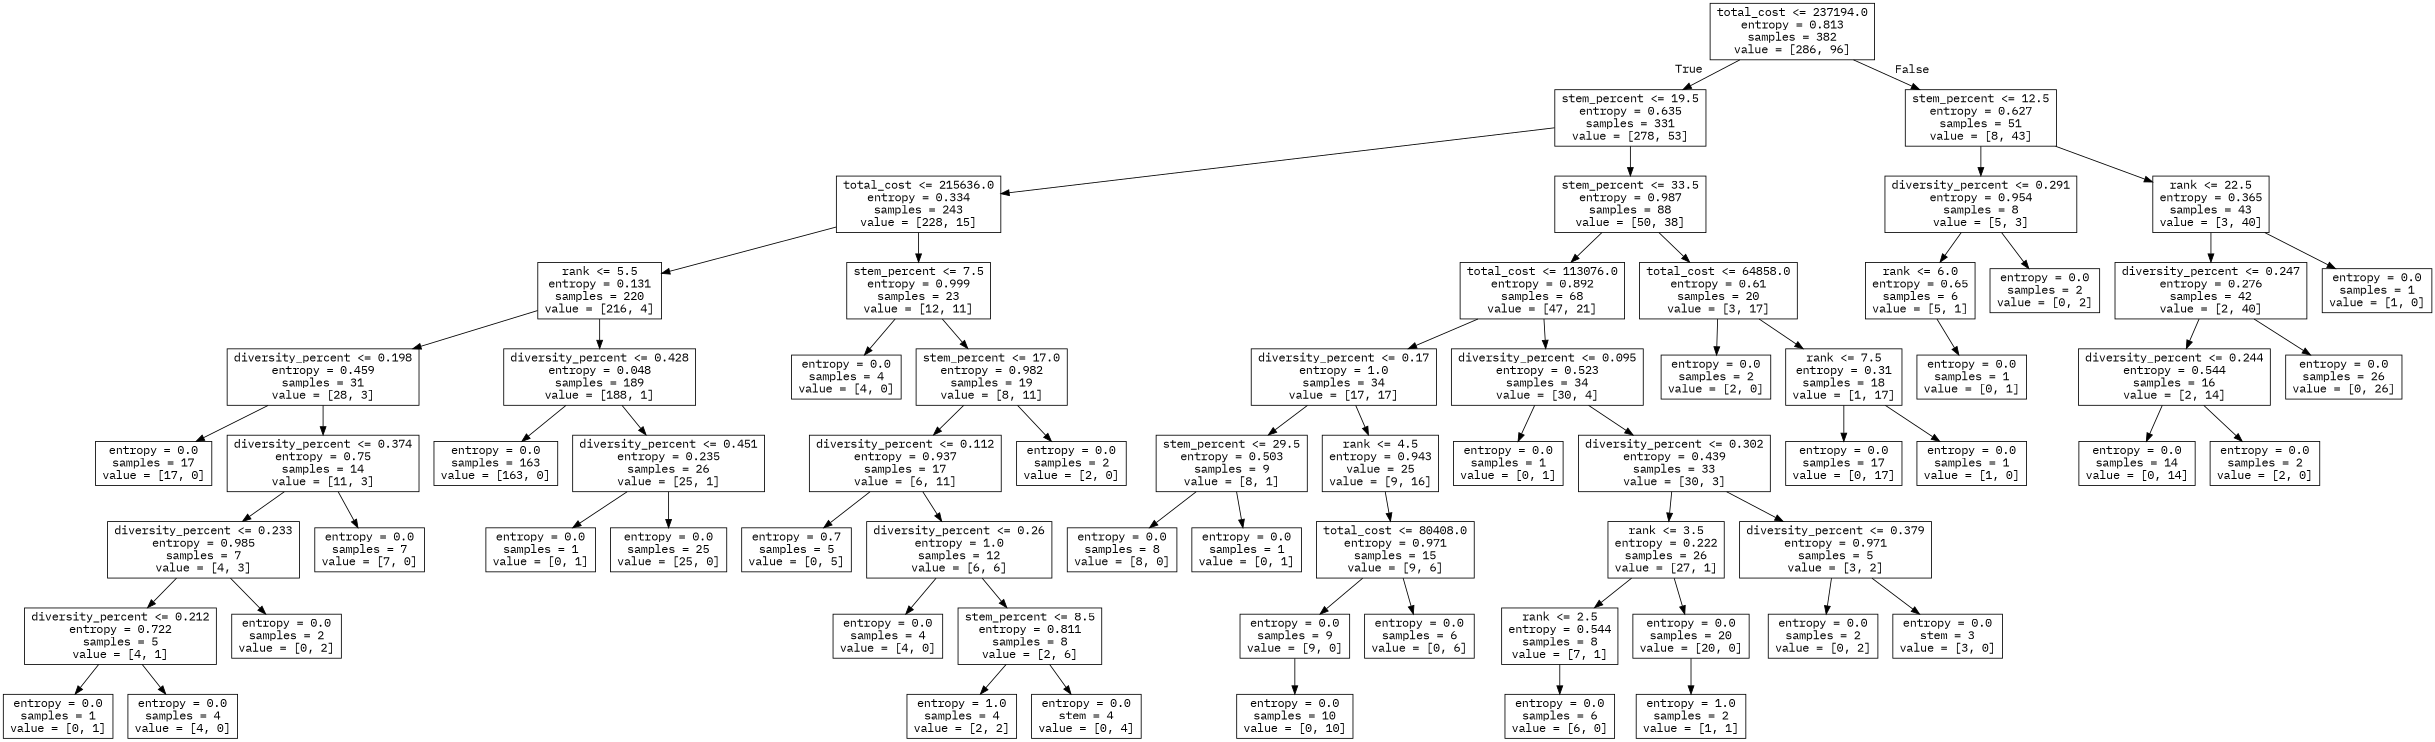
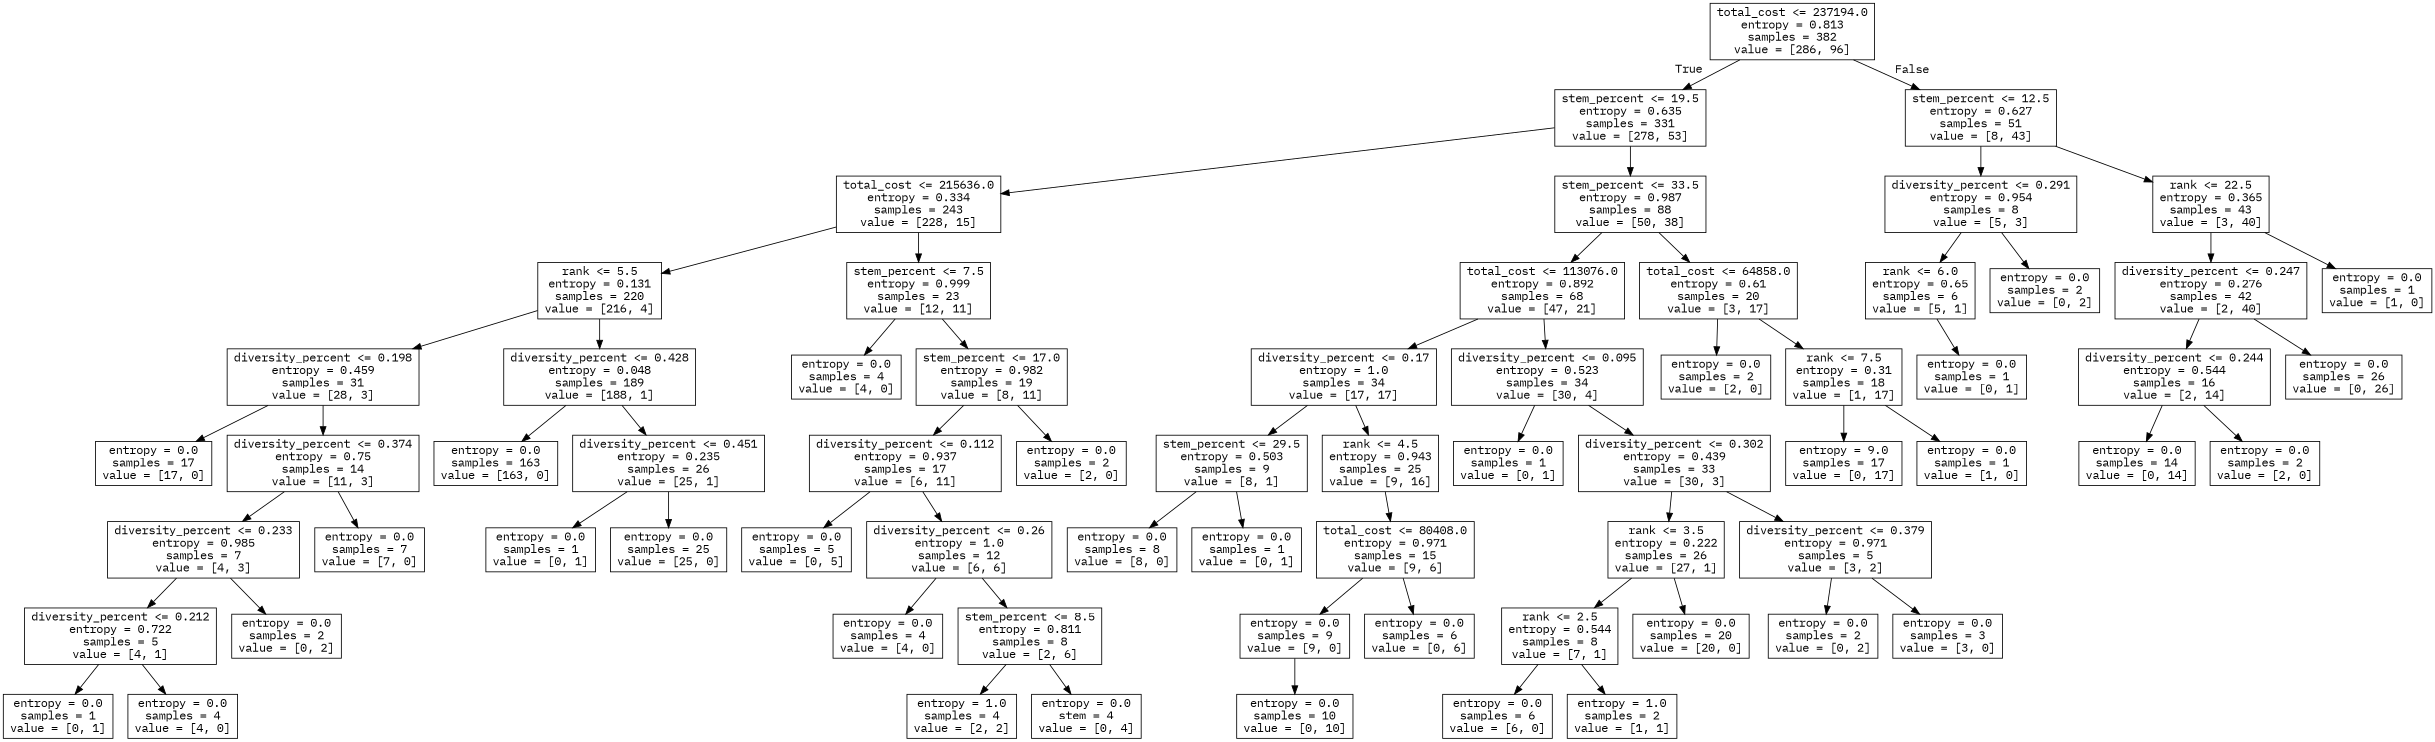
node "rank <= 4.5 entropy = 0.943 value = 25 value = [9, 16]": label "rank <= 4.5 entropy = 0.943 value = 25 value = [9, 16]" -> "rank <= 4.5 entropy = 0.943 samples = 25 value = [9, 16]"
node "entropy = 0.0 samples = 17 value = [0, 17]": label "entropy = 0.0 samples = 17 value = [0, 17]" -> "entropy = 9.0 samples = 17 value = [0, 17]"
node "entropy = 0.7 samples = 5 value = [0, 5]": label "entropy = 0.7 samples = 5 value = [0, 5]" -> "entropy = 0.0 samples = 5 value = [0, 5]"
node "entropy = 0.0 stem = 3 value = [3, 0]": label "entropy = 0.0 stem = 3 value = [3, 0]" -> "entropy = 0.0 samples = 3 value = [3, 0]"
edge "entropy = 0.0 samples = 20 value = [20, 0]" -> "entropy = 1.0 samples = 2 value = [1, 1]": now "rank <= 2.5 entropy = 0.544 samples = 8 value = [7, 1]" -> "entropy = 1.0 samples = 2 value = [1, 1]"
